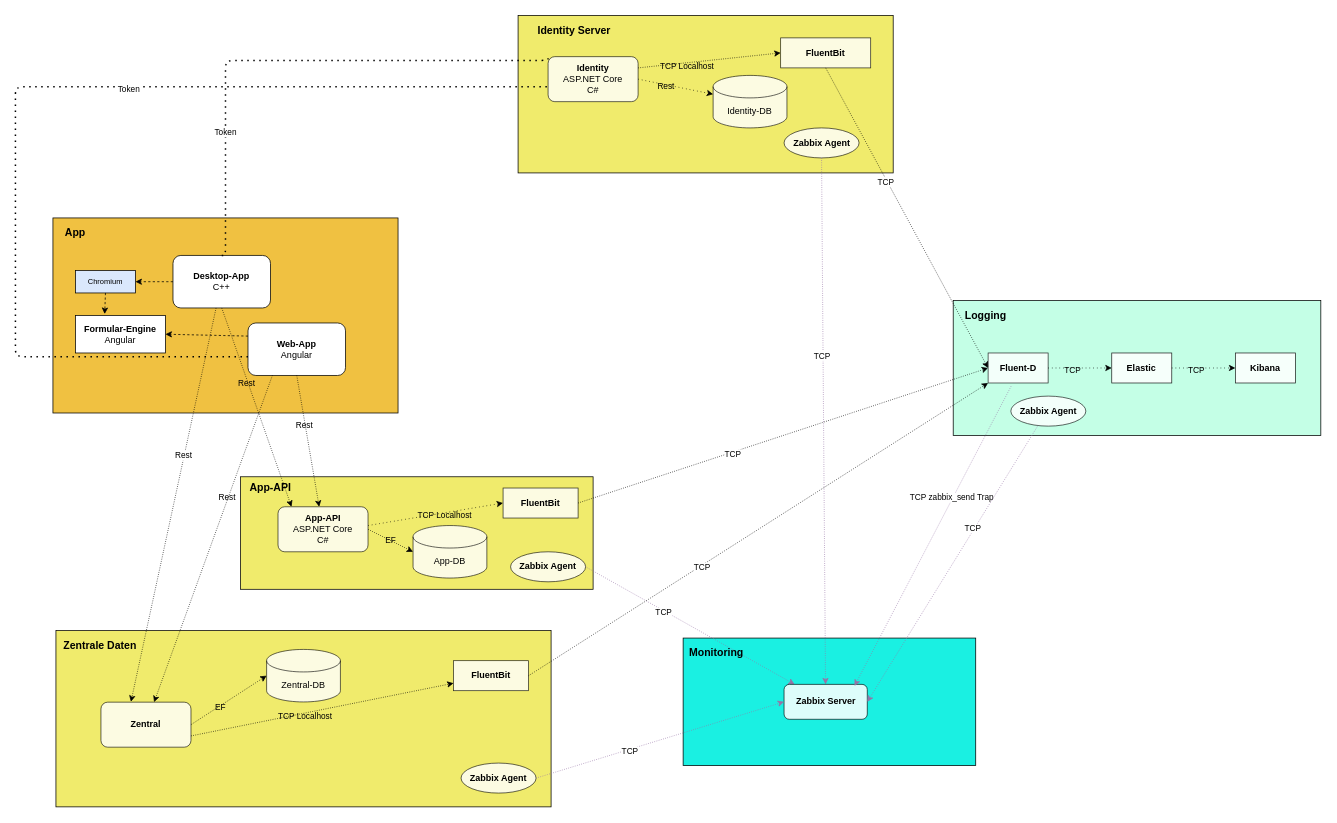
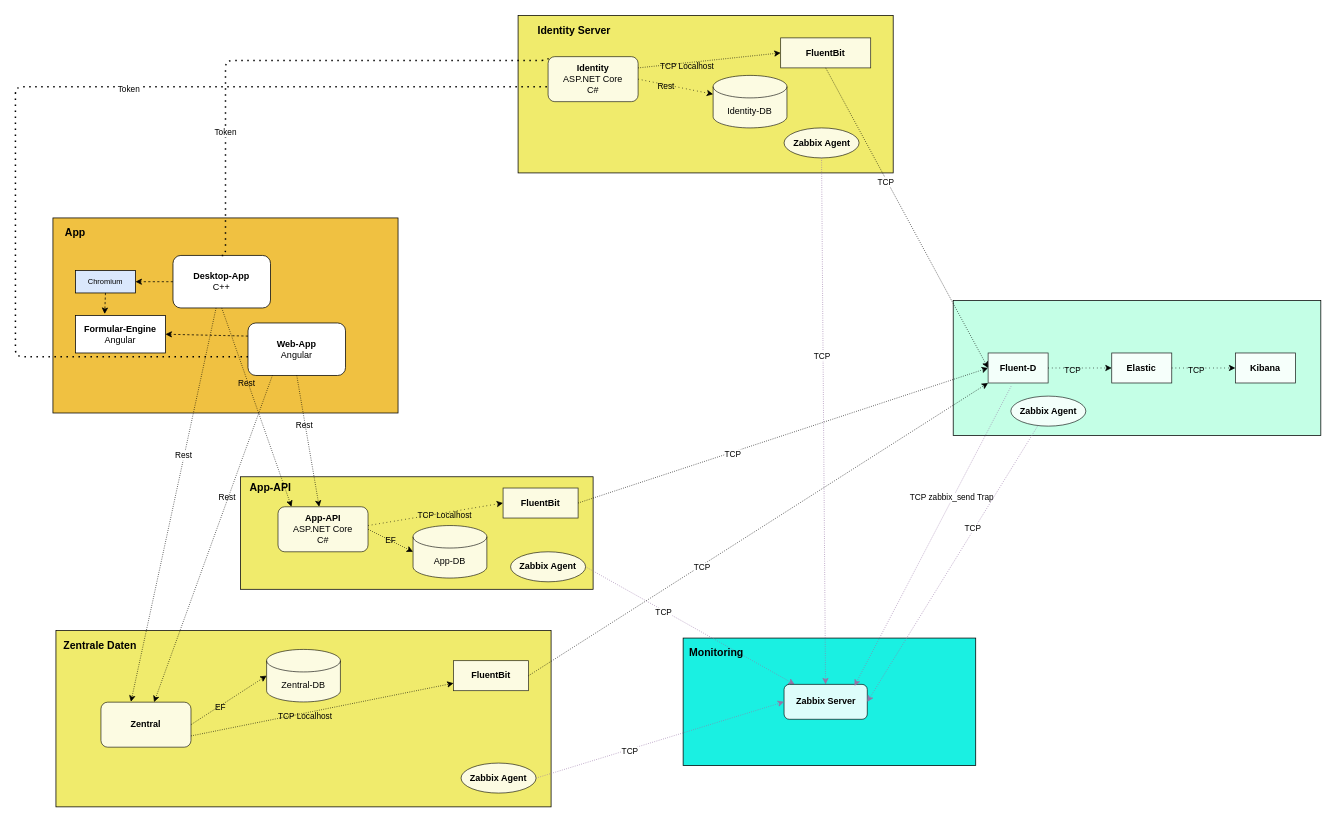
node "Logging": removed
